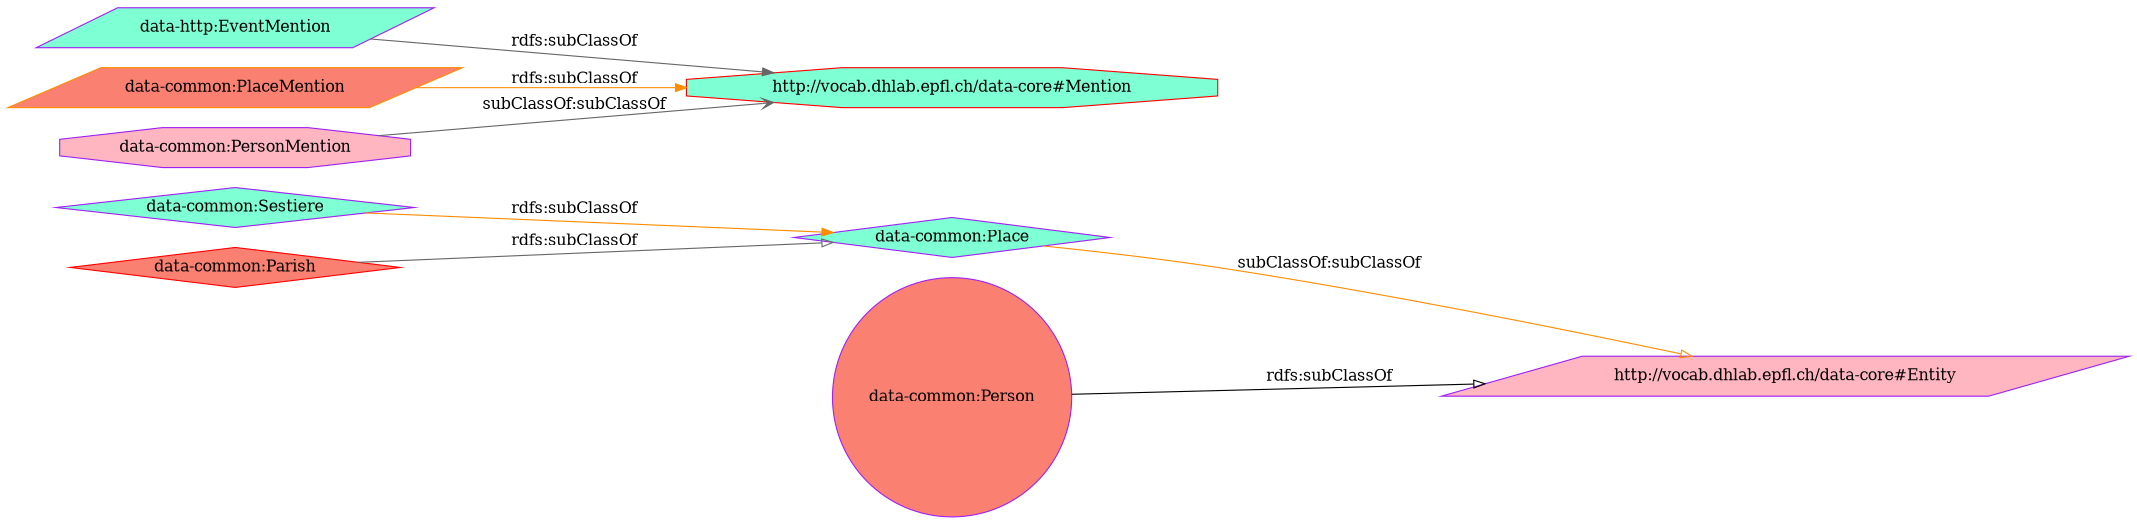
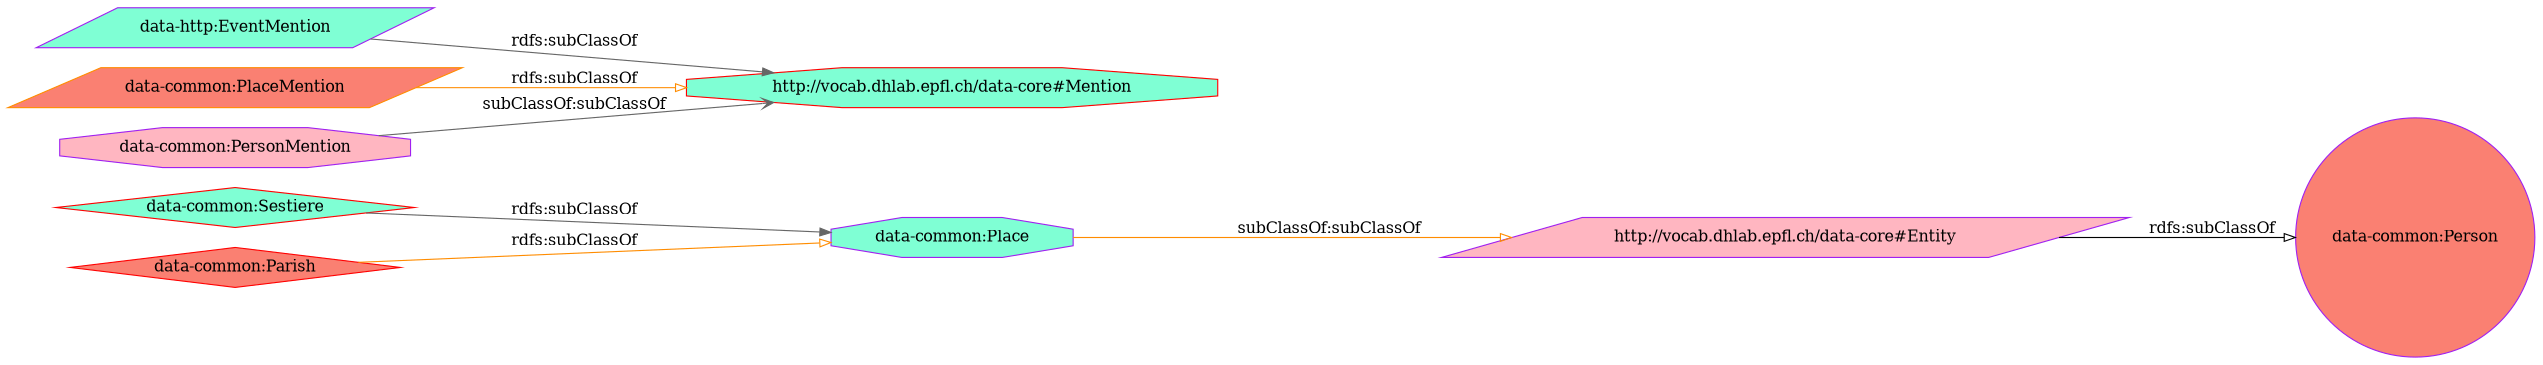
edge "data-common:PlaceMention" -> "http://vocab.dhlab.epfl.ch/data-core#Mention": arrowhead normal -> onormal
node "data-common:Sestiere": color purple -> red
edge "data-common:Sestiere" -> "data-common:Place": color darkorange -> gray40
node "data-common:Place": shape diamond -> octagon
edge "data-common:Parish" -> "data-common:Place": color gray40 -> darkorange
edge "data-common:Person" -> "http://vocab.dhlab.epfl.ch/data-core#Entity": reversed
